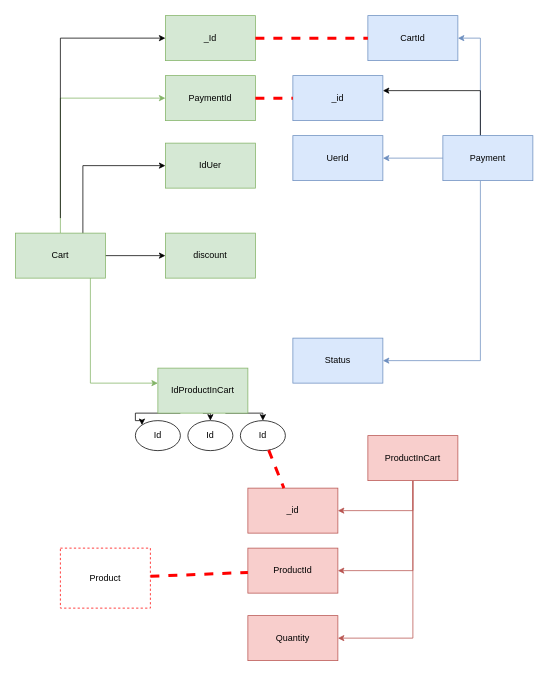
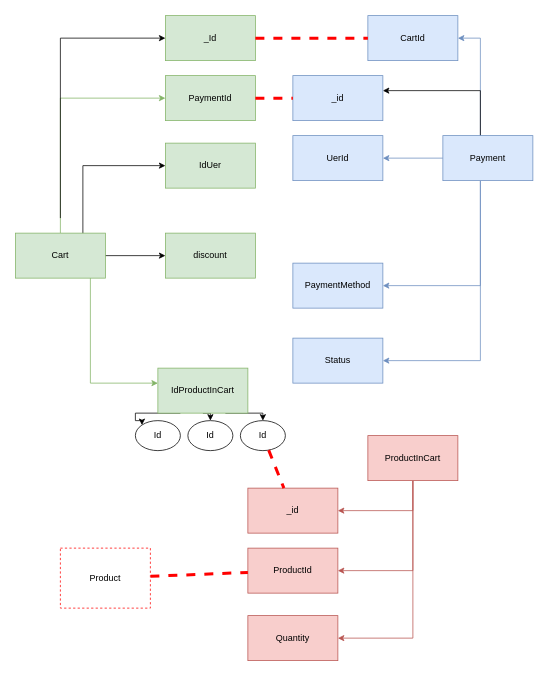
node "PaymentMethod": added
edge "Payment" -> "PaymentMethod": added
